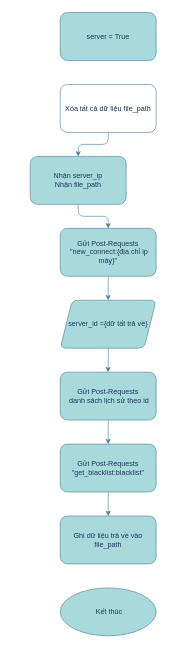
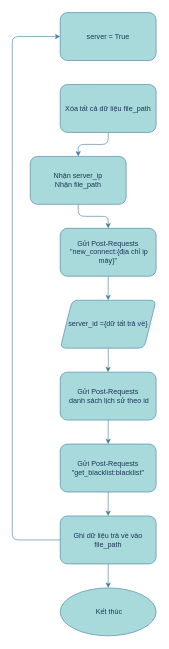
edge "Ghi dữ liệu trả về vào file_path" -> "server = True": added
node "Xóa tất cả dữ liệu file_path": fillcolor #ffffff -> #a8dadc
edge "Ghi dữ liệu trả về vào file_path" -> "Kết thúc": added
